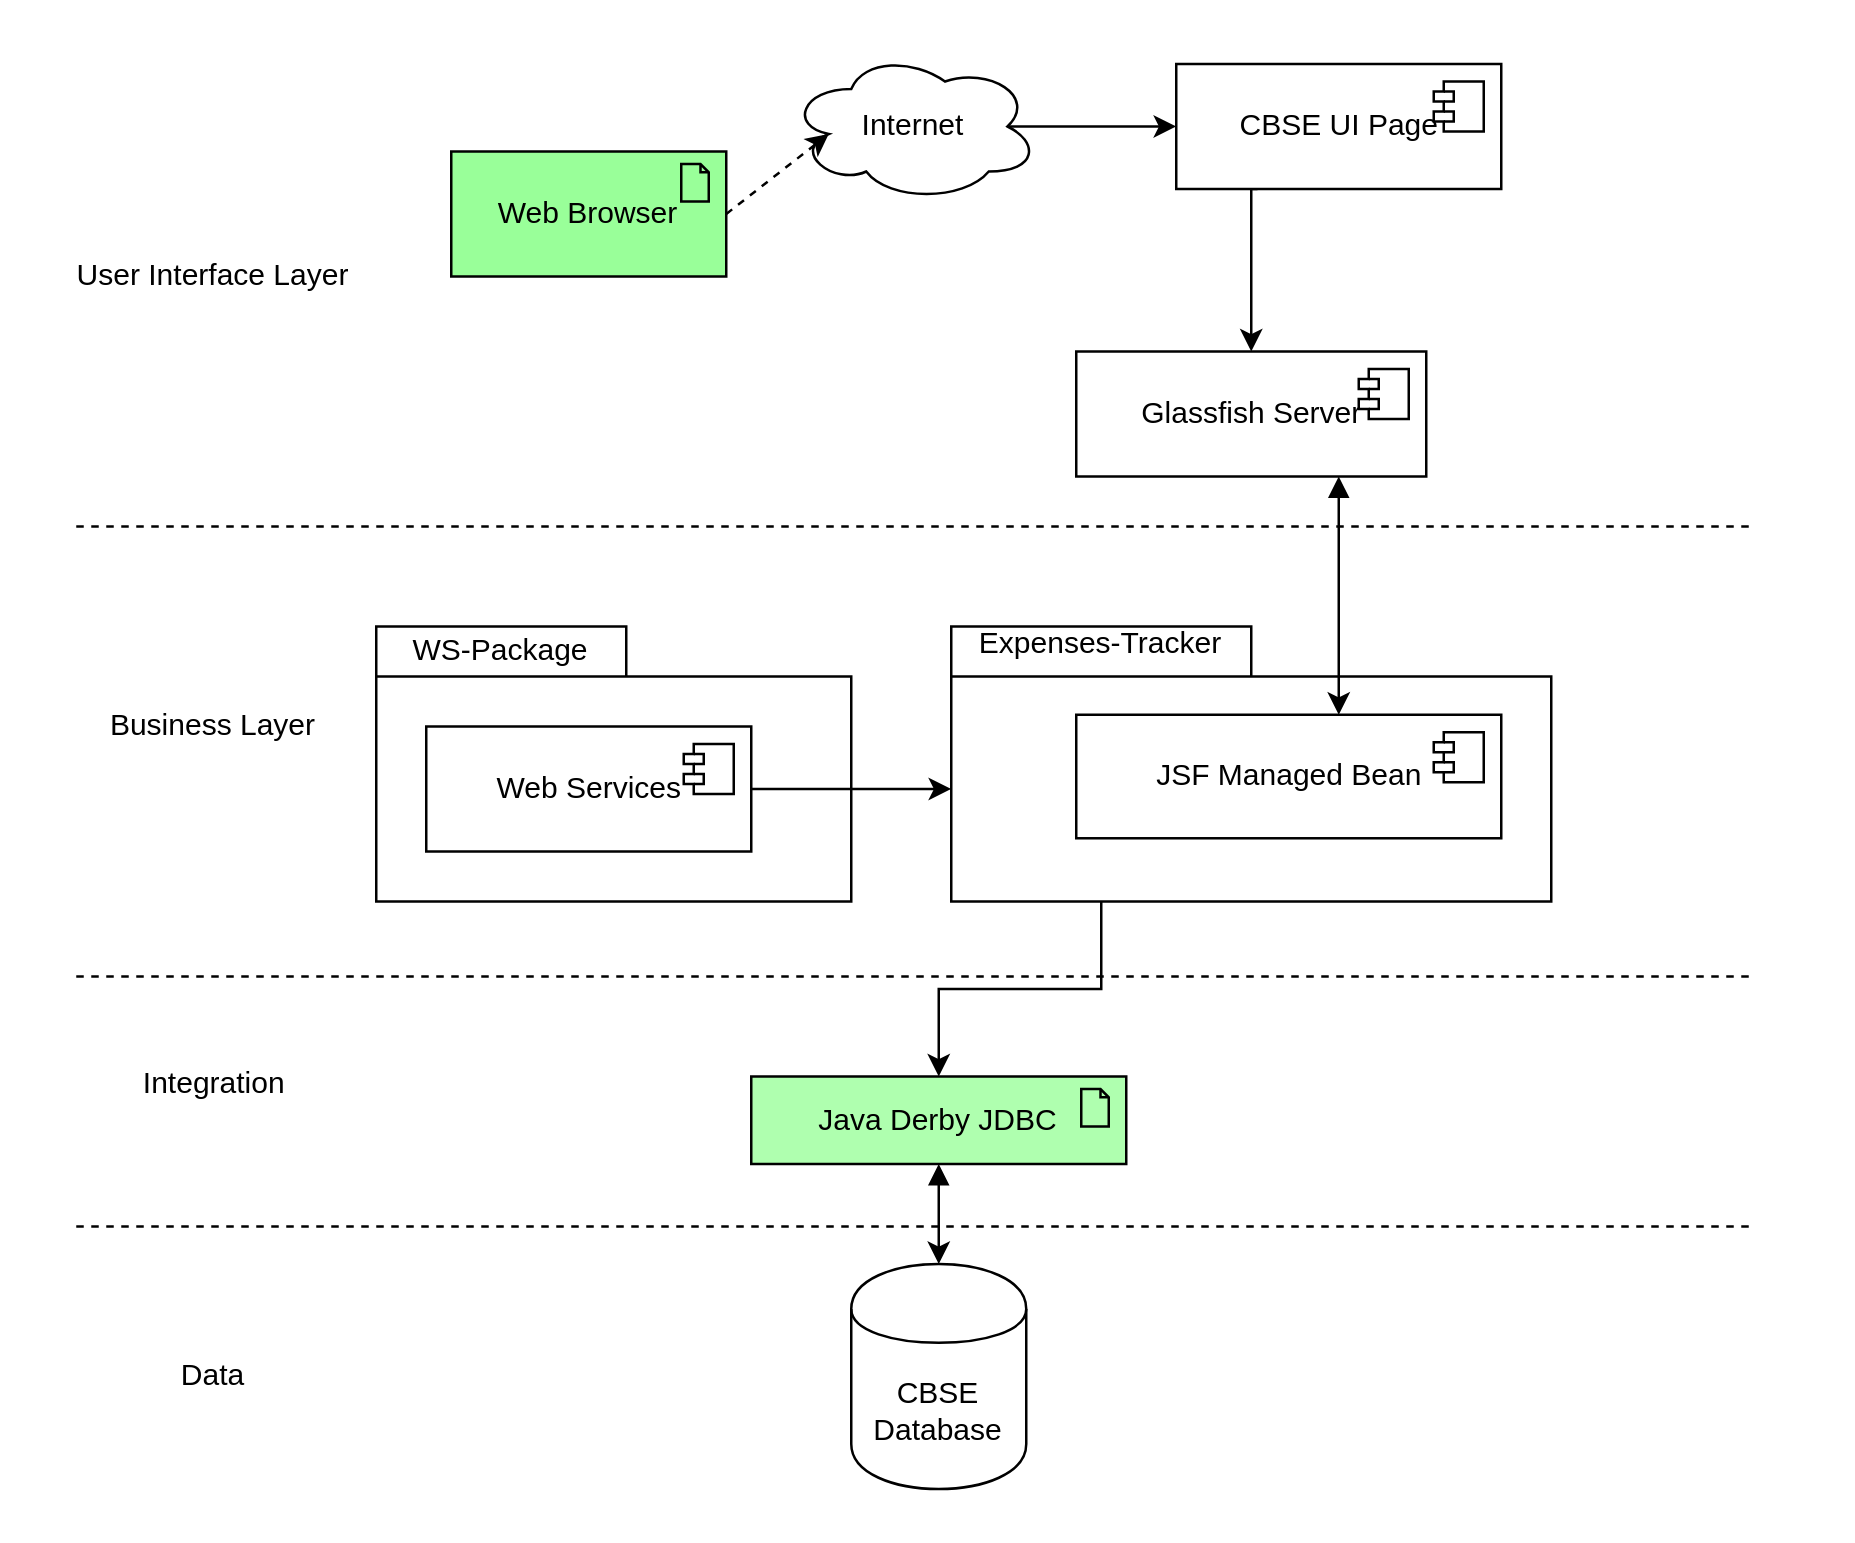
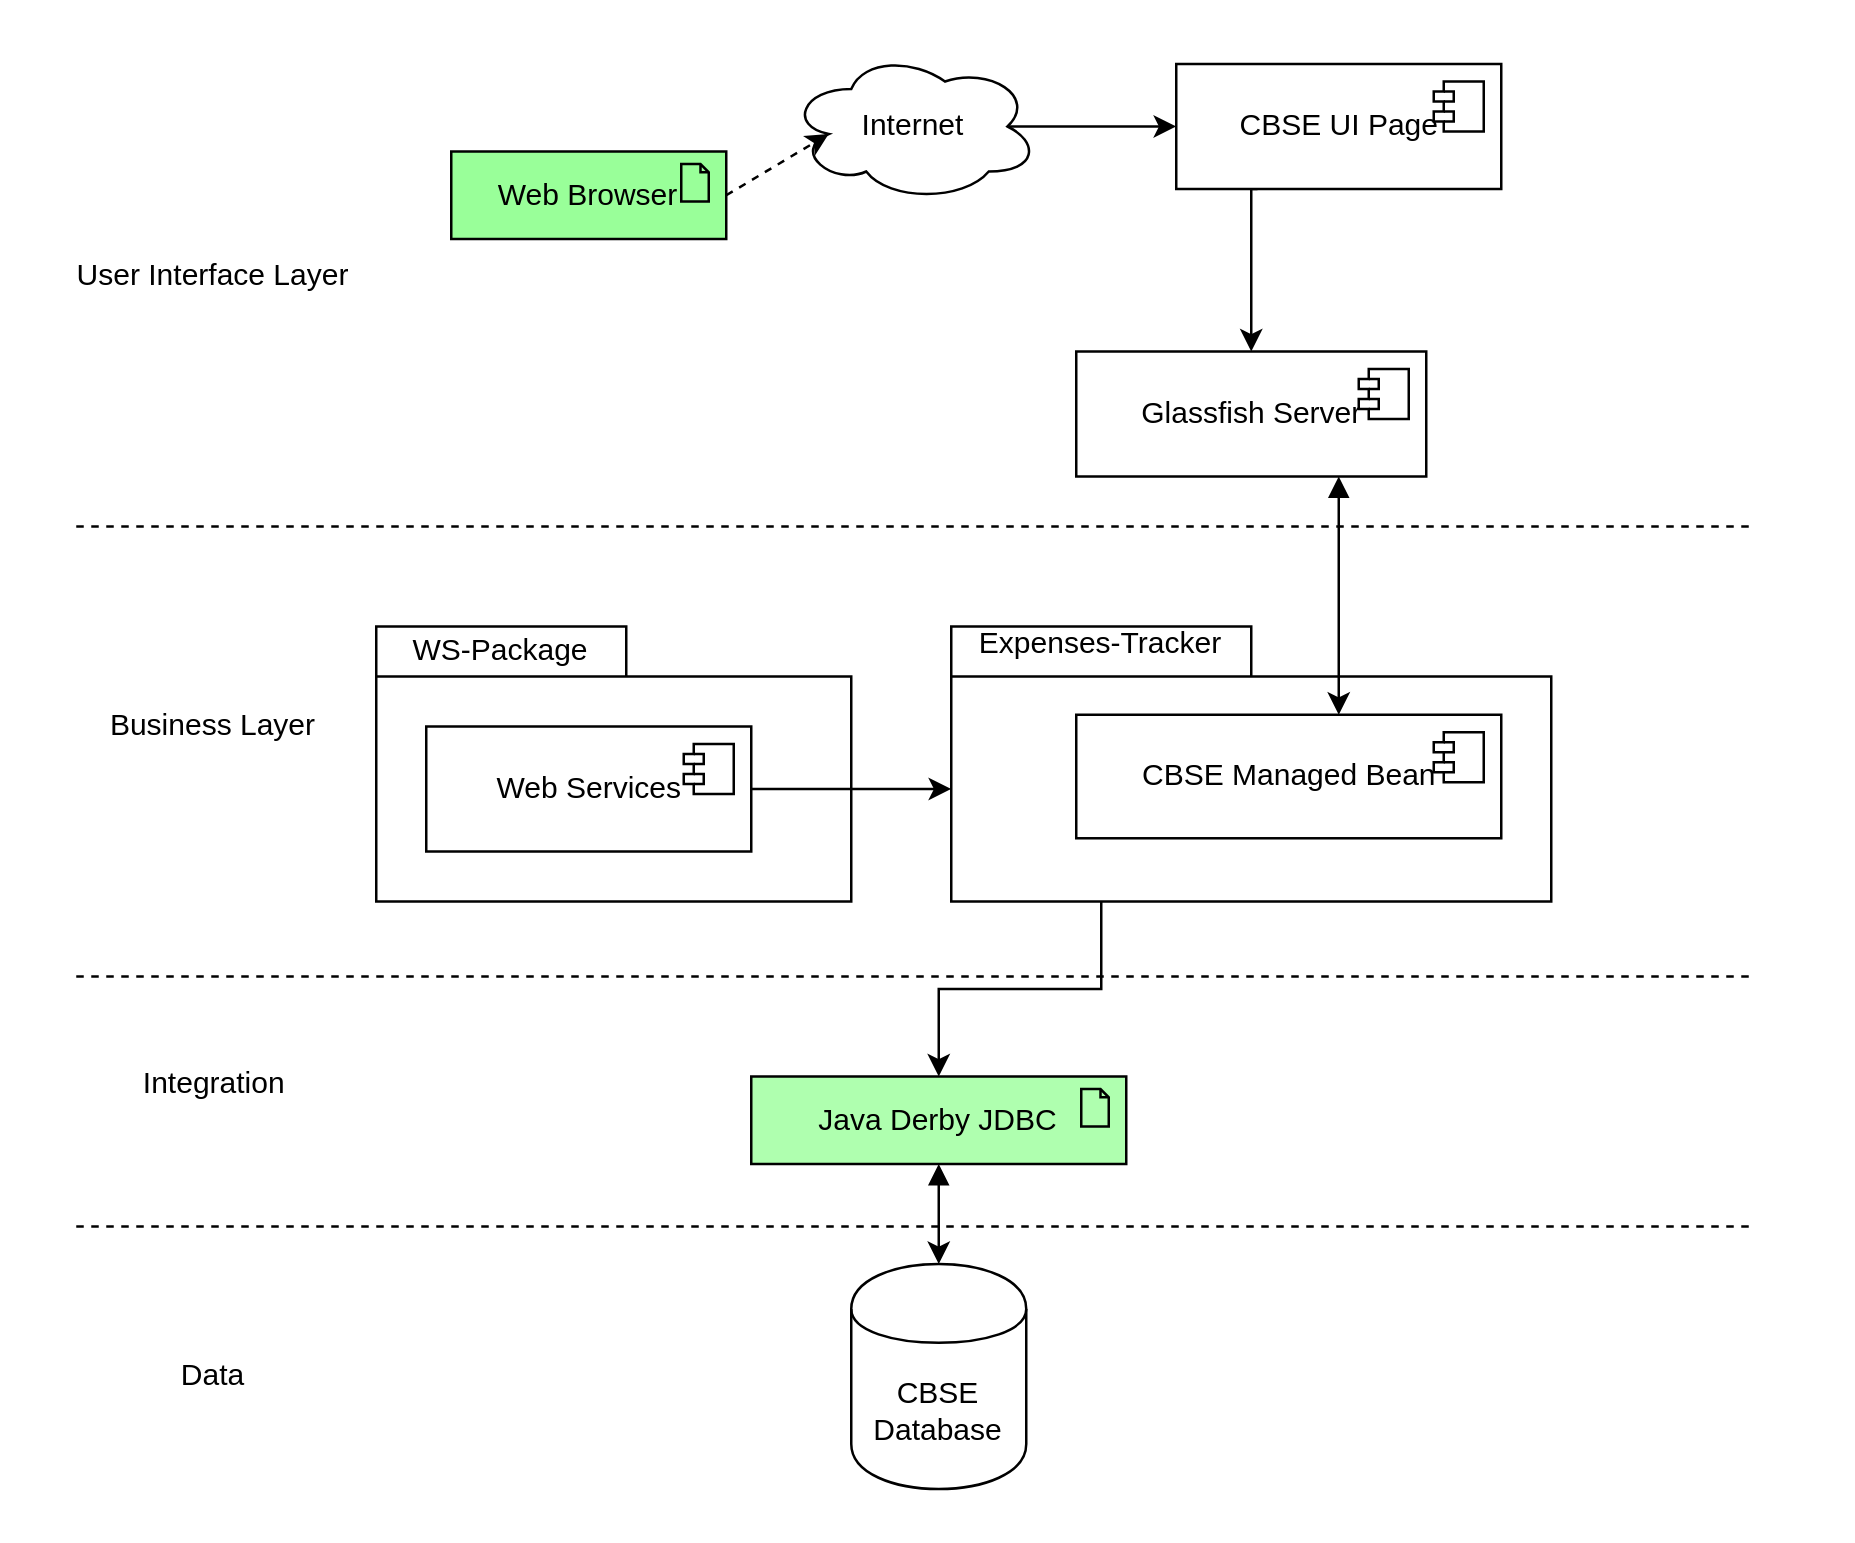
node "Web Browser": size 275x125 -> 275x88
node "JSF Managed Bean": label "JSF Managed Bean" -> "CBSE Managed Bean"
